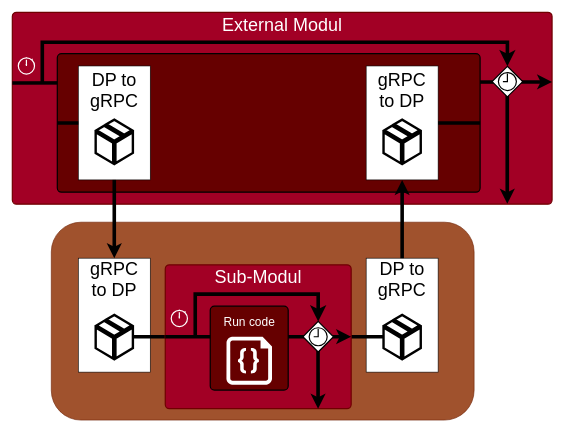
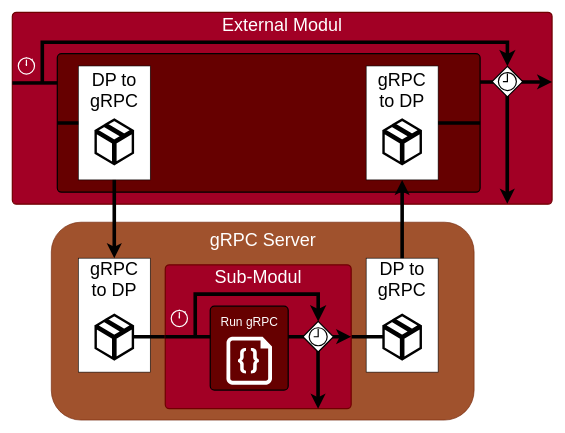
node "gRPC Server": added
node "Run code": label "Run code" -> "Run gRPC"
